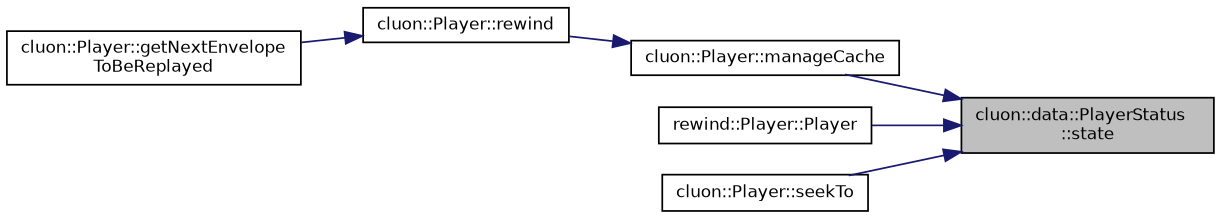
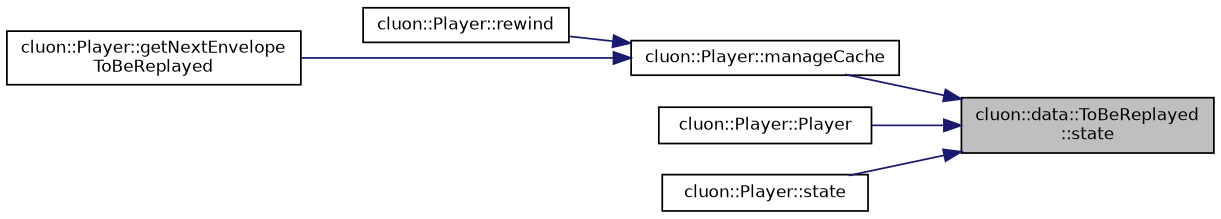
edge "cluon::Player::getNextEnvelope ToBeReplayed" -> "cluon::Player::rewind": now "cluon::Player::getNextEnvelope ToBeReplayed" -> "cluon::Player::manageCache"
node "rewind::Player::Player": label "rewind::Player::Player" -> "cluon::Player::Player"
node "cluon::data::PlayerStatus ::state": label "cluon::data::PlayerStatus ::state" -> "cluon::data::ToBeReplayed ::state"
node "cluon::Player::seekTo": label "cluon::Player::seekTo" -> "cluon::Player::state"
